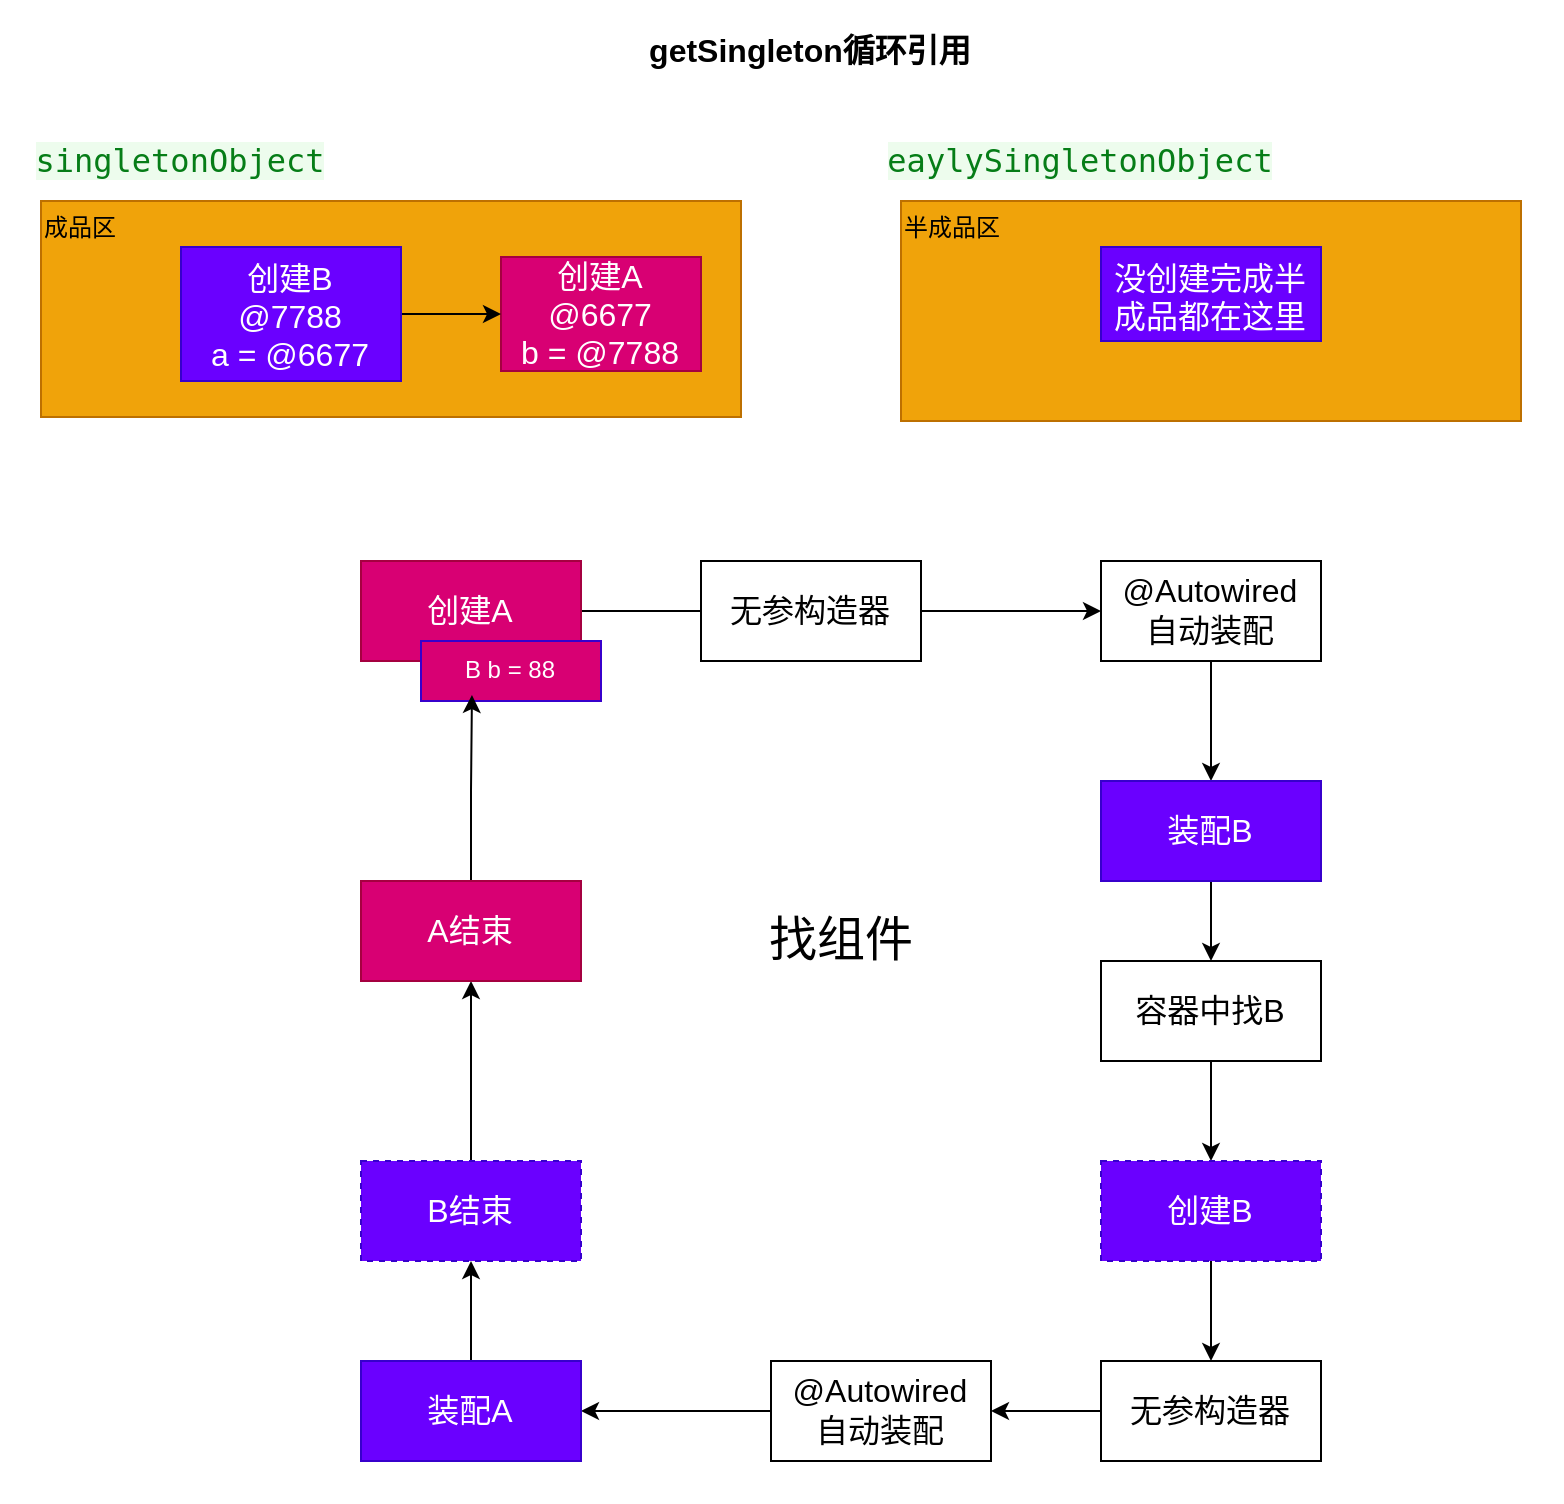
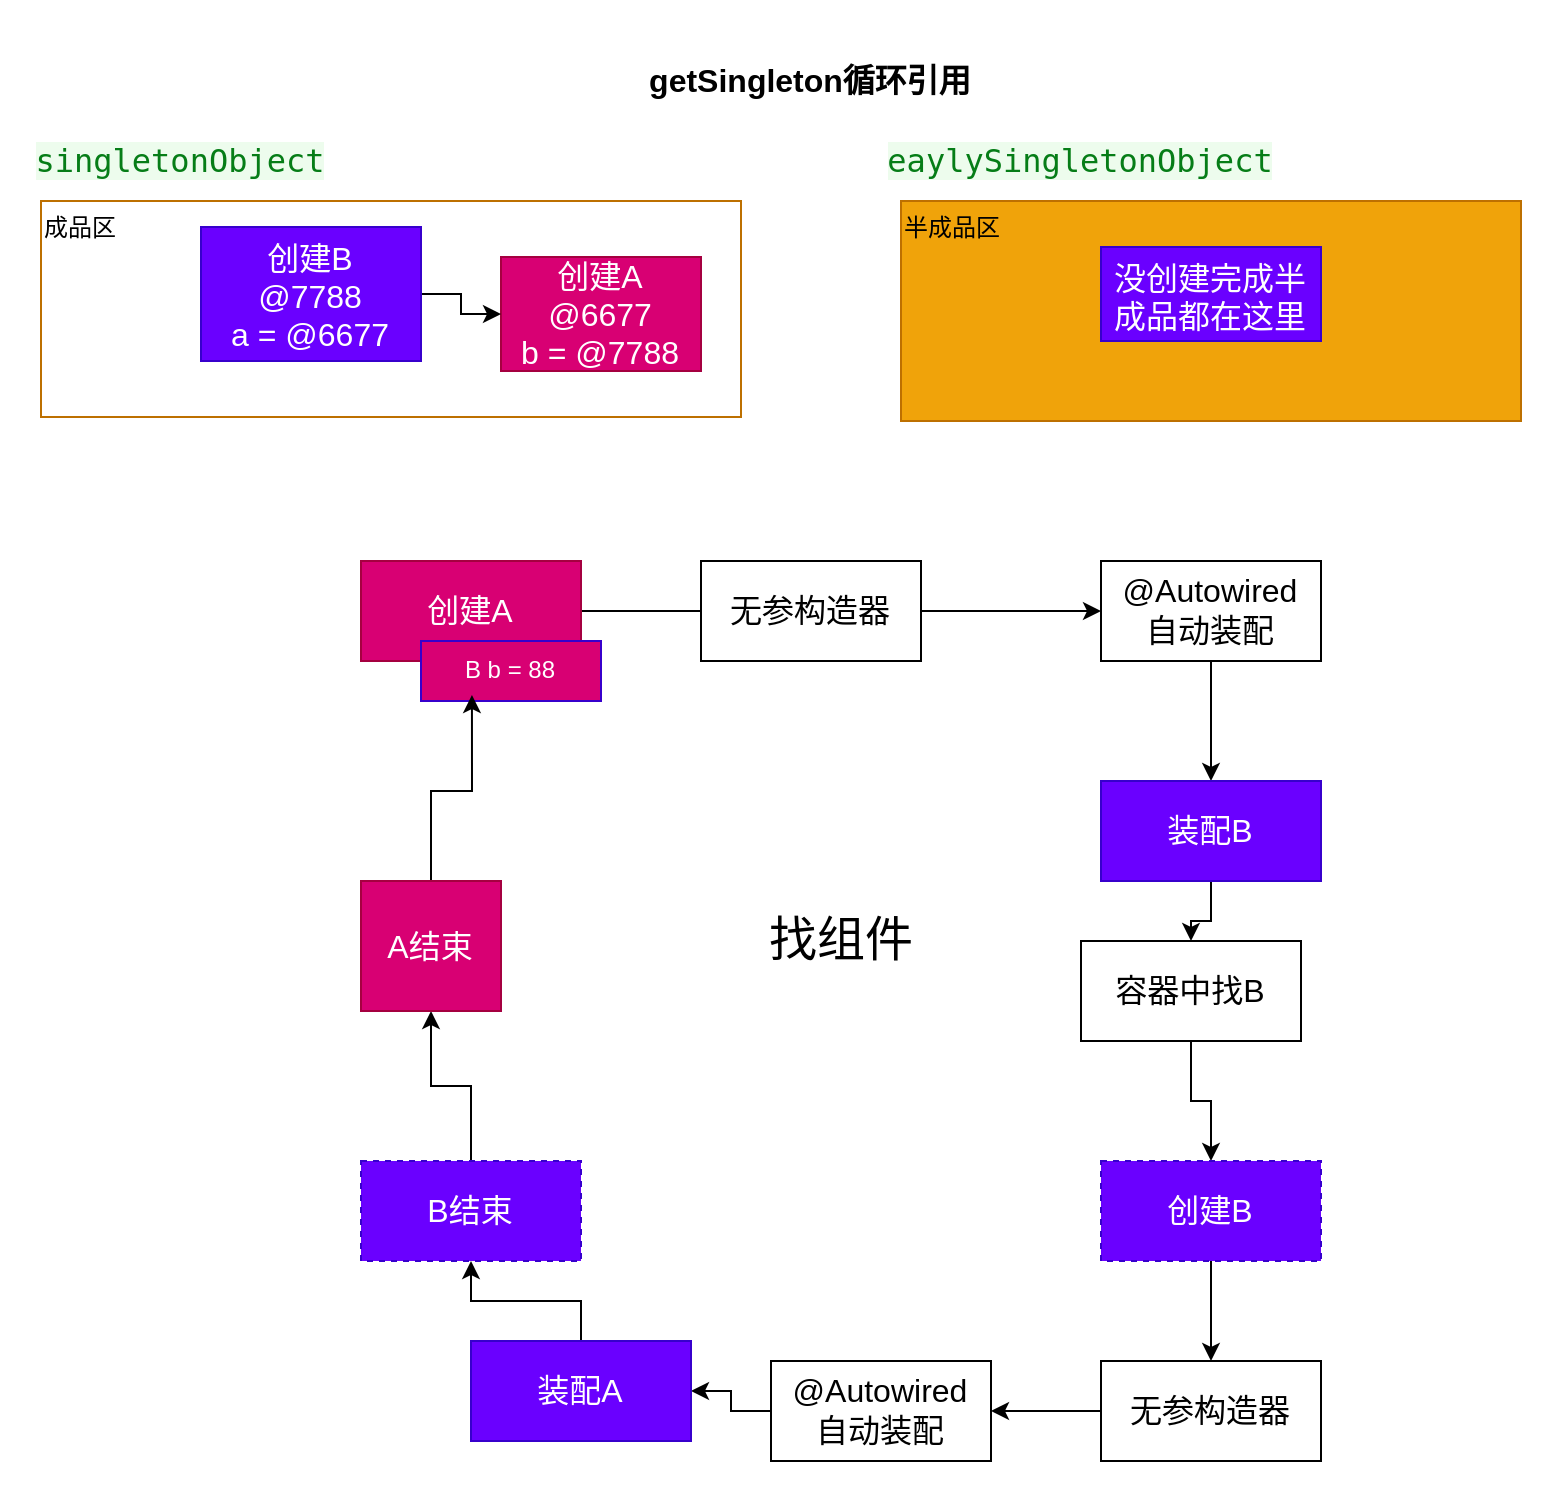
node "getSingleton循环引用": moved (811, 51) -> (811, 81)
node "成品区": fillcolor #f0a30a -> #ffffff
node "创建B @7788 a = @6677": moved (291, 314) -> (311, 294)
node "A结束": size 220x100 -> 140x130
node "容器中找B": moved (1211, 1011) -> (1191, 991)
node "装配A": moved (471, 1411) -> (581, 1391)
